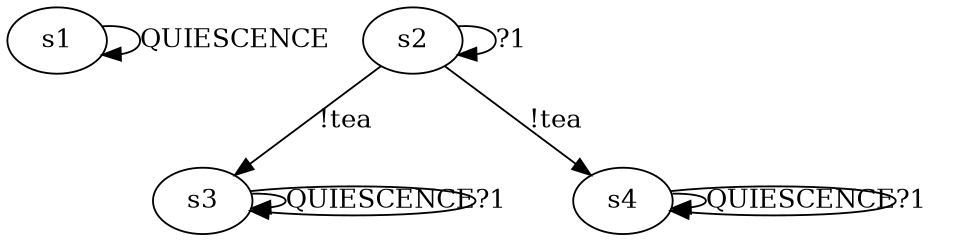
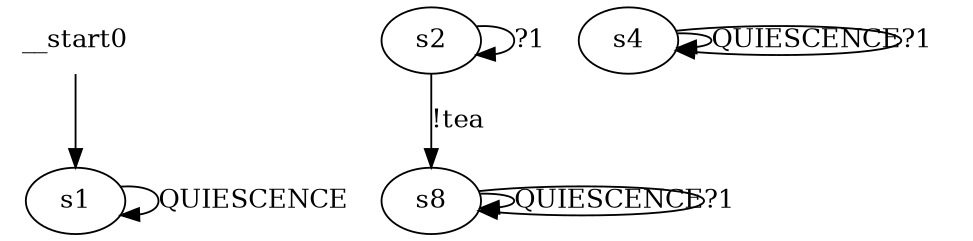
node "__start0": added
edge "s2" -> "s4": removed, label "!tea"
node "s3": label "s3" -> "s8"
